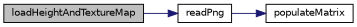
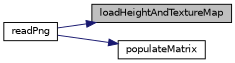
edge "loadHeightAndTextureMap" -> "readPng": reversed
